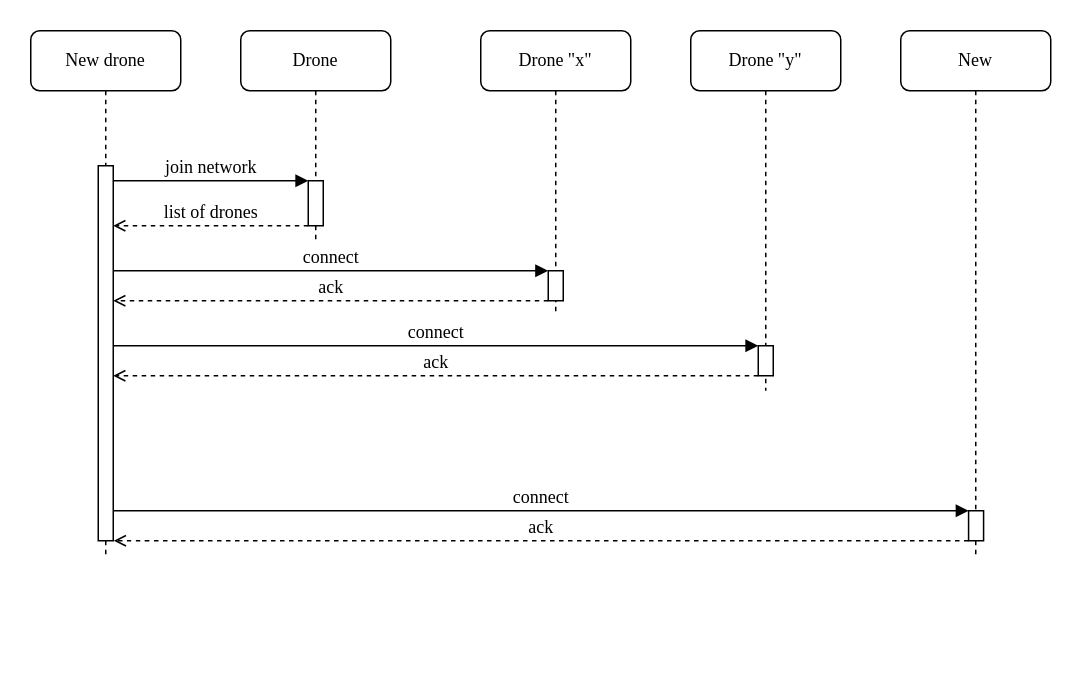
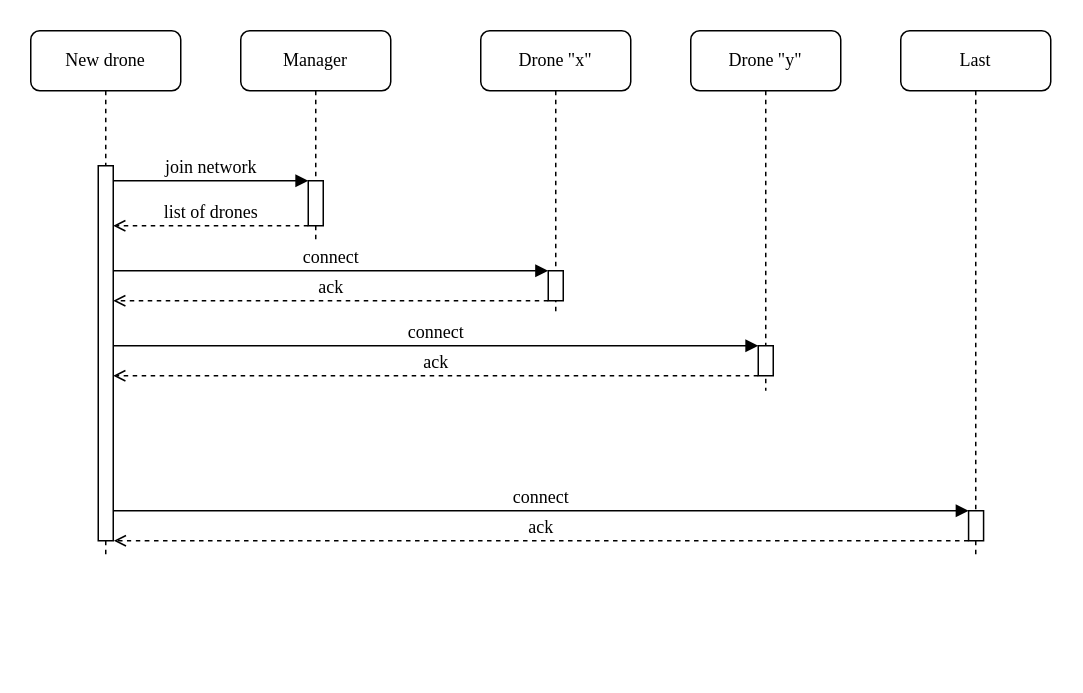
node "Drone": label "Drone" -> "Manager"
node "New": label "New" -> "Last"
